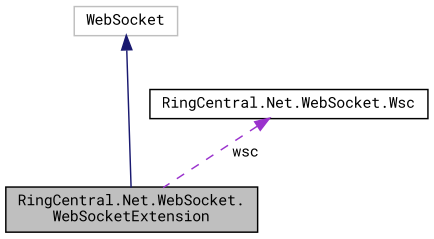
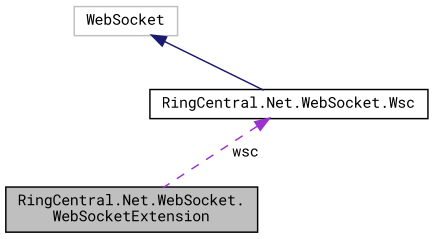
edge "RingCentral.Net.WebSocket. WebSocketExtension" -> "WebSocket": now "RingCentral.Net.WebSocket.Wsc" -> "WebSocket"
